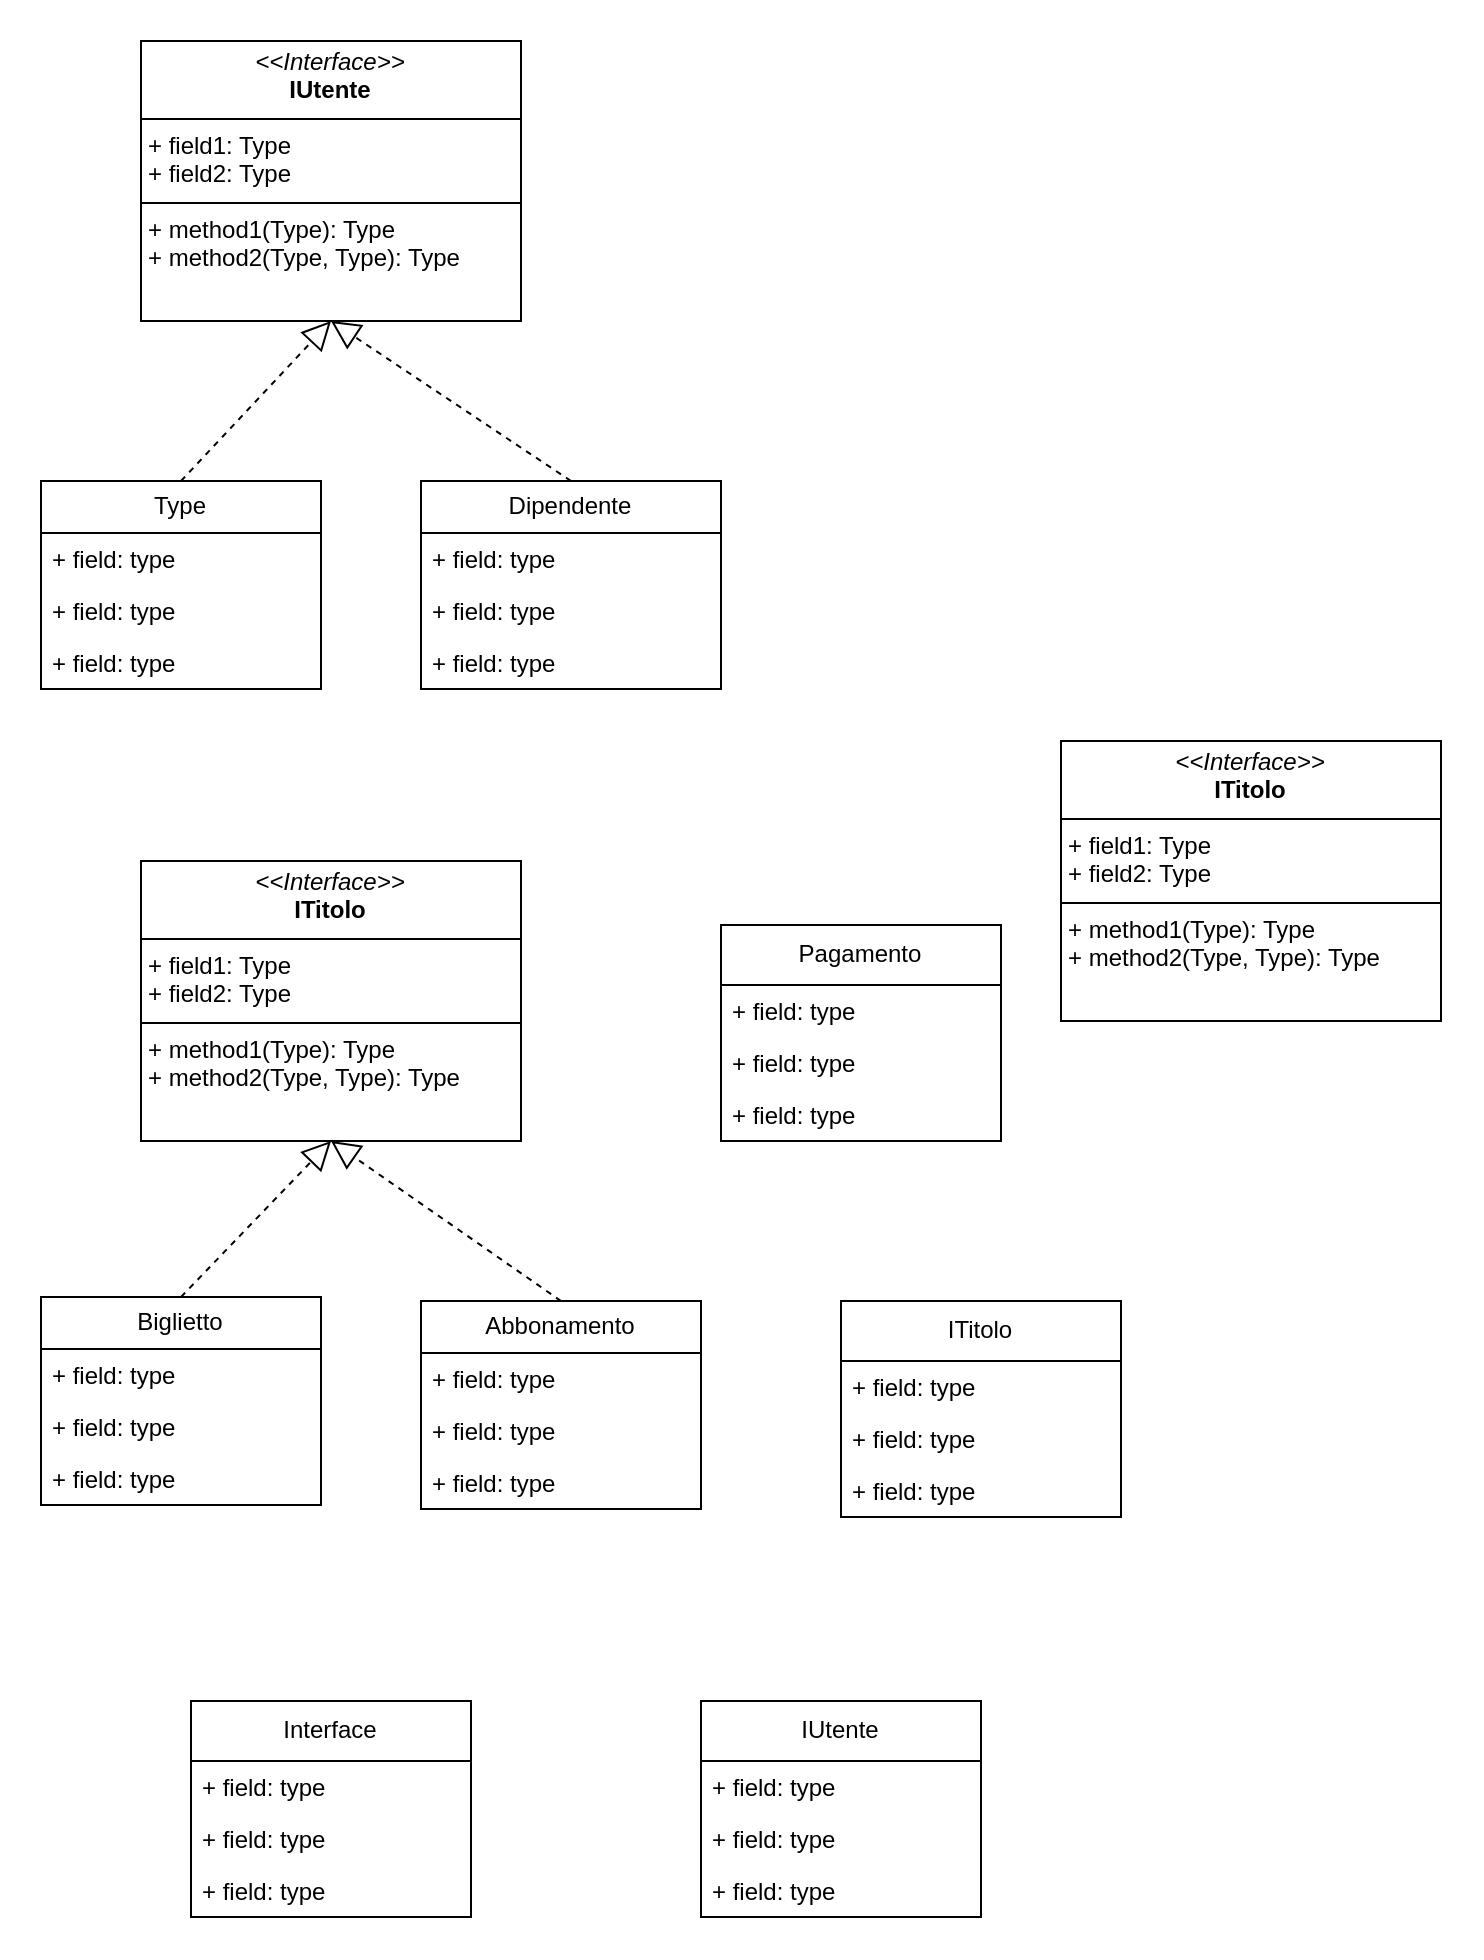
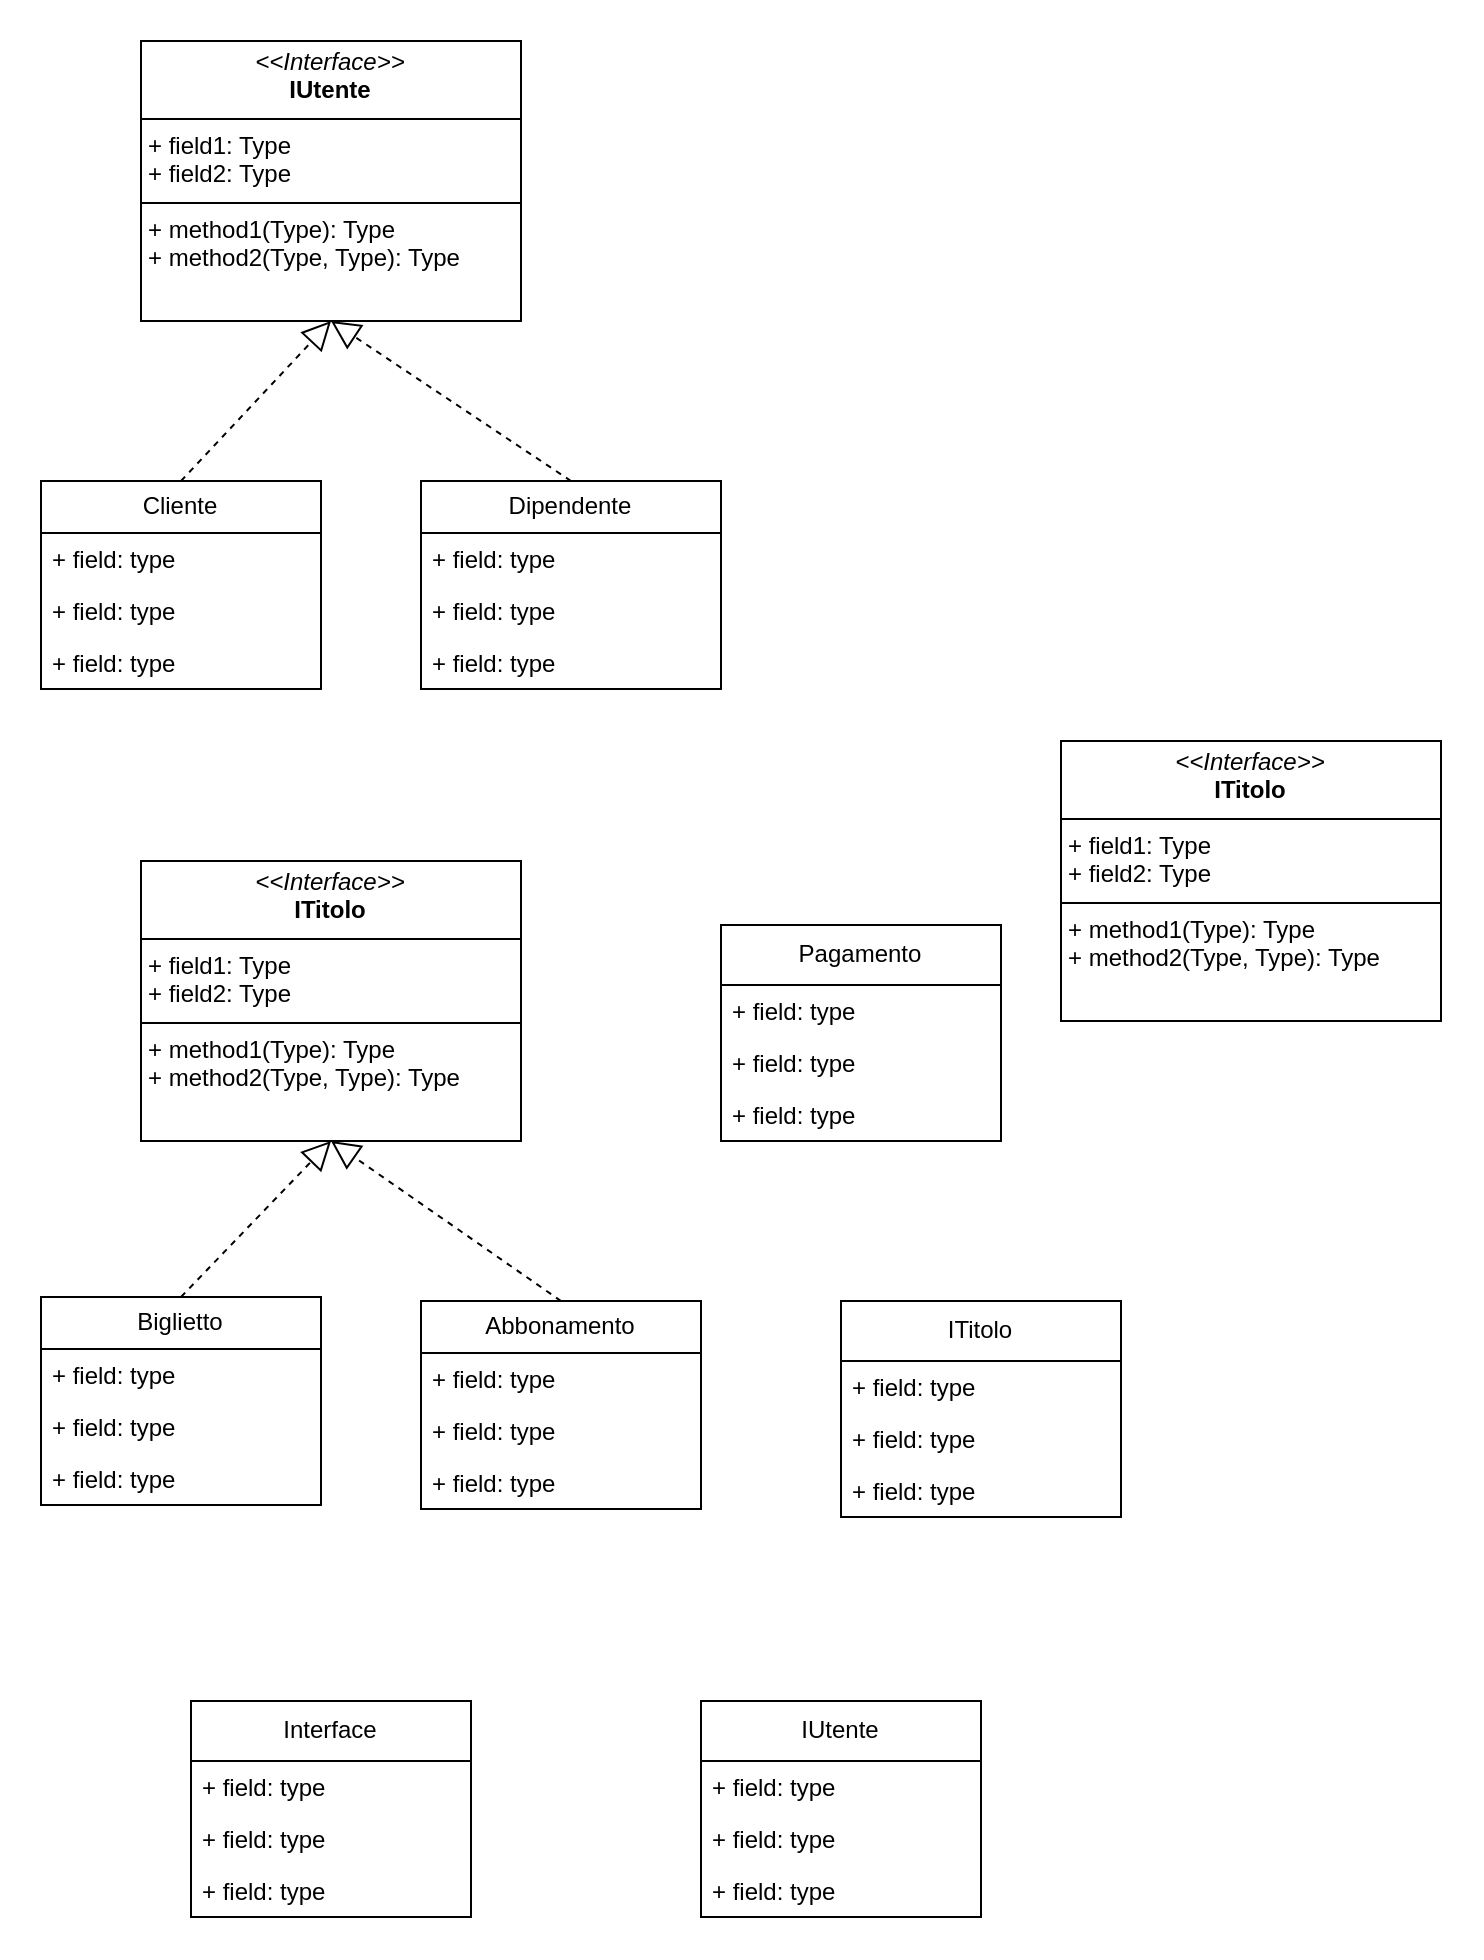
node "Type": label "Type" -> "Cliente"
